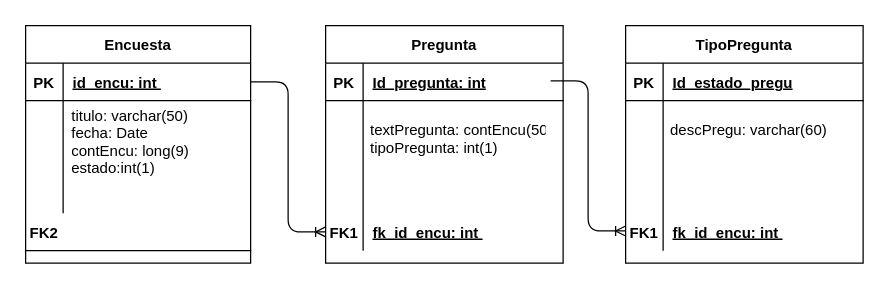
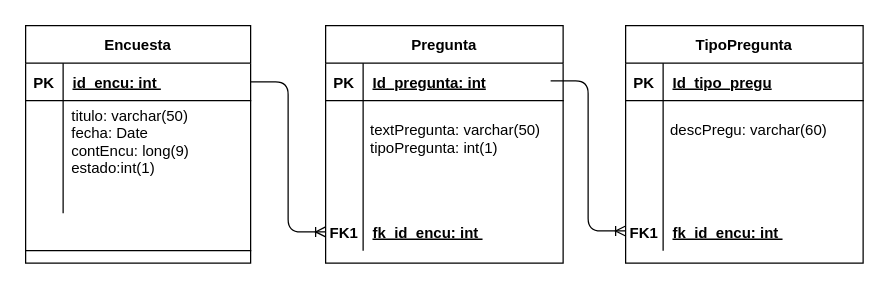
node "Id_estado_pregu": label "Id_estado_pregu" -> "Id_tipo_pregu"
node "textPregunta: contEncu(50) tipoPregunta: int(1)": label "textPregunta: contEncu(50) tipoPregunta: int(1)" -> "textPregunta: varchar(50) tipoPregunta: int(1)"
node "FK2": removed
